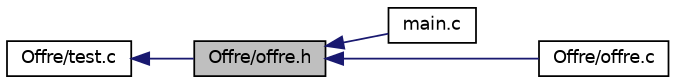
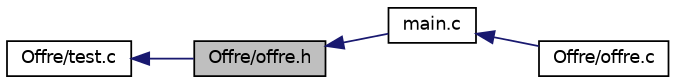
edge "Offre/offre.c" -> "Offre/offre.h": now "Offre/offre.c" -> "main.c"
